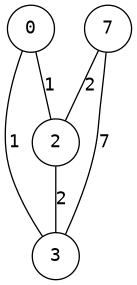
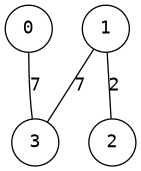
node "7": label "7" -> "1"
edge "0" -- "2": removed, label "1"
edge "0" -- "3": label "1" -> "7"
edge "2" -- "3": removed, label "2"
